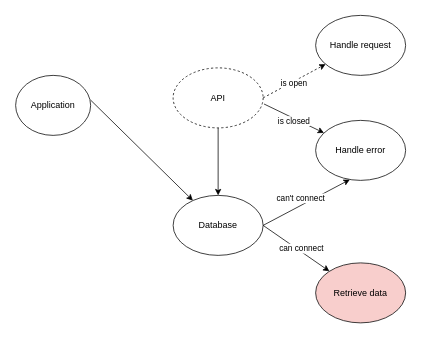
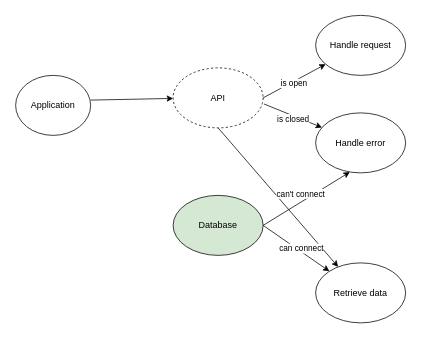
edge "API" -> "Handle request": style dashed -> solid
edge "Application" -> "Database": now "Application" -> "API"
edge "API" -> "Database": now "API" -> "Retrieve data"
node "Handle error": moved (360, 150) -> (360, 143)
node "Database": fillcolor #ffffff -> #d5e8d4
node "Retrieve data": fillcolor #f8cecc -> #ffffff
